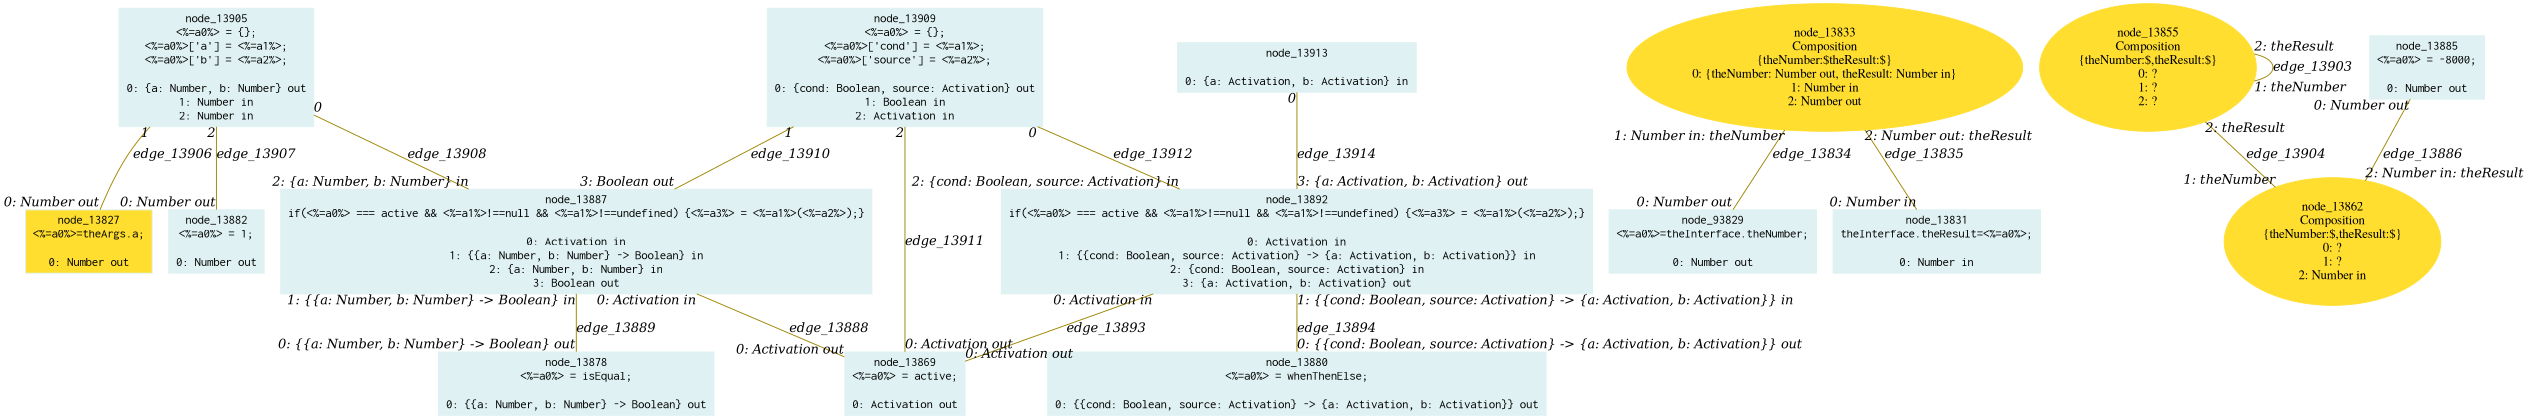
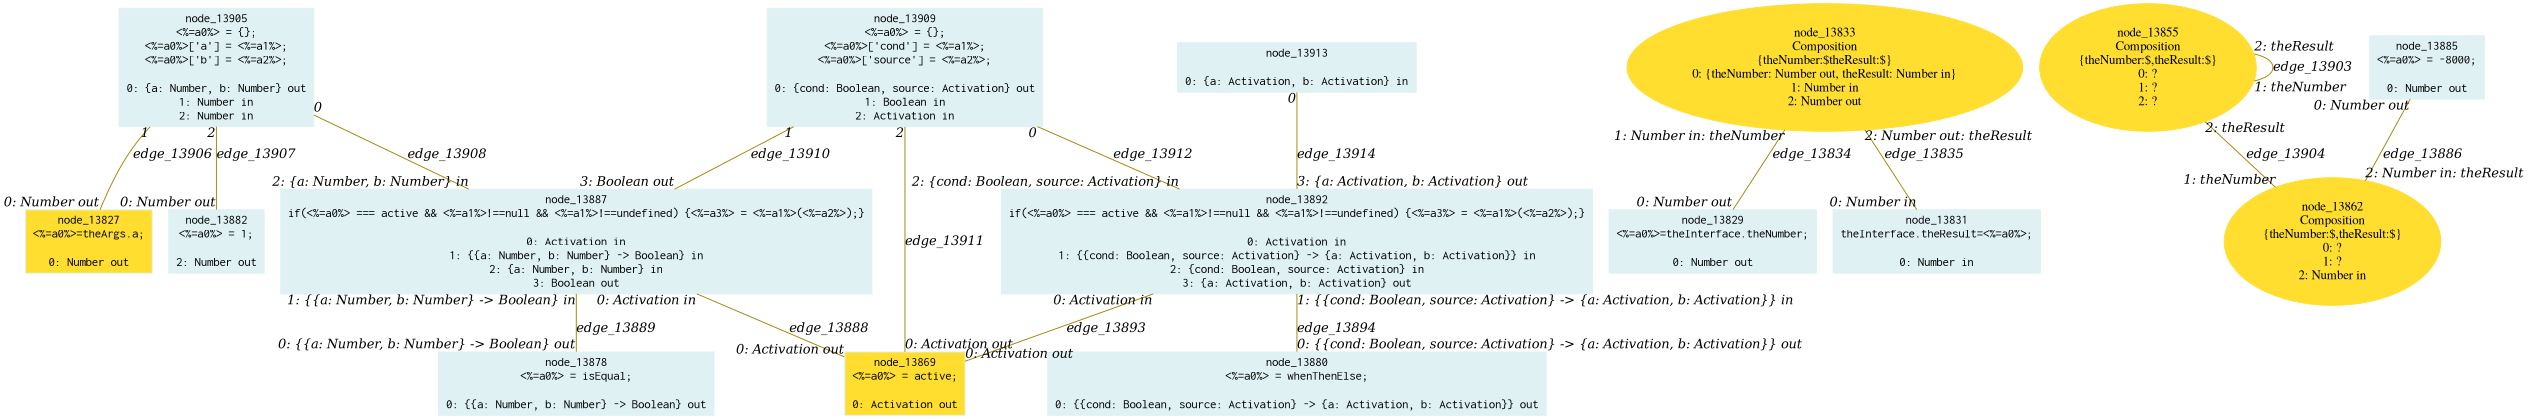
node "node_13882 <%=a0%> = 1; 0: Number out": label "node_13882 <%=a0%> = 1; 0: Number out" -> "node_13882 <%=a0%> = 1; 2: Number out"
node "node_93829 <%=a0%>=theInterface.theNumber; 0: Number out": label "node_93829 <%=a0%>=theInterface.theNumber; 0: Number out" -> "node_13829 <%=a0%>=theInterface.theNumber; 0: Number out"
node "node_13869 <%=a0%> = active; 0: Activation out": fillcolor #dff1f2 -> #ffde2f
